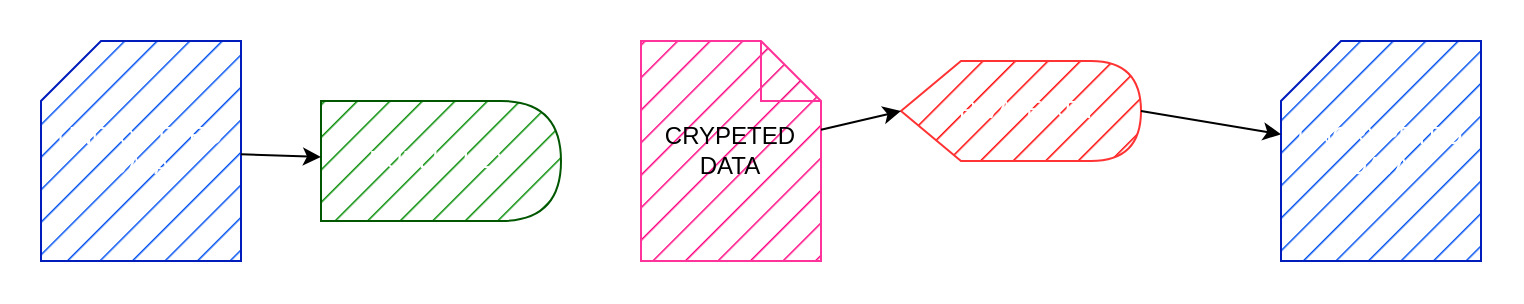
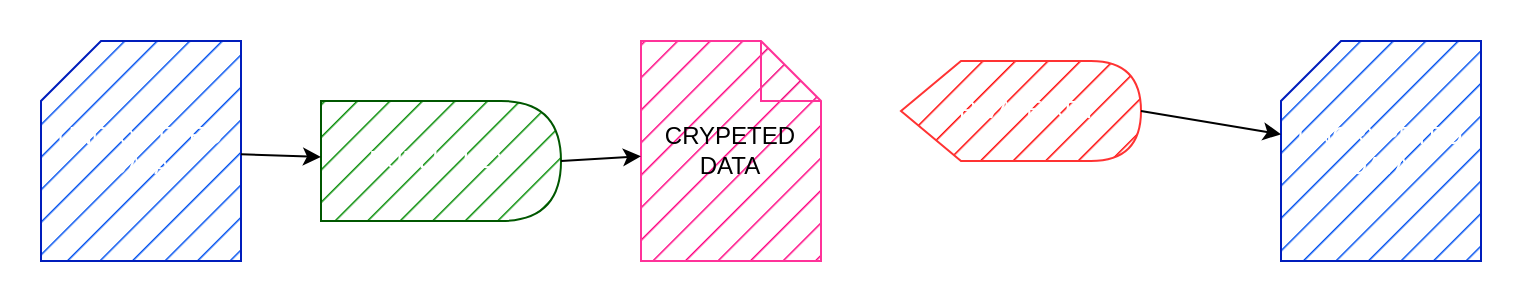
edge "CRYPETED DATA" -> "PRIVATE KEY": removed
edge "PUBLIC KEY" -> "CRYPETED DATA": added
